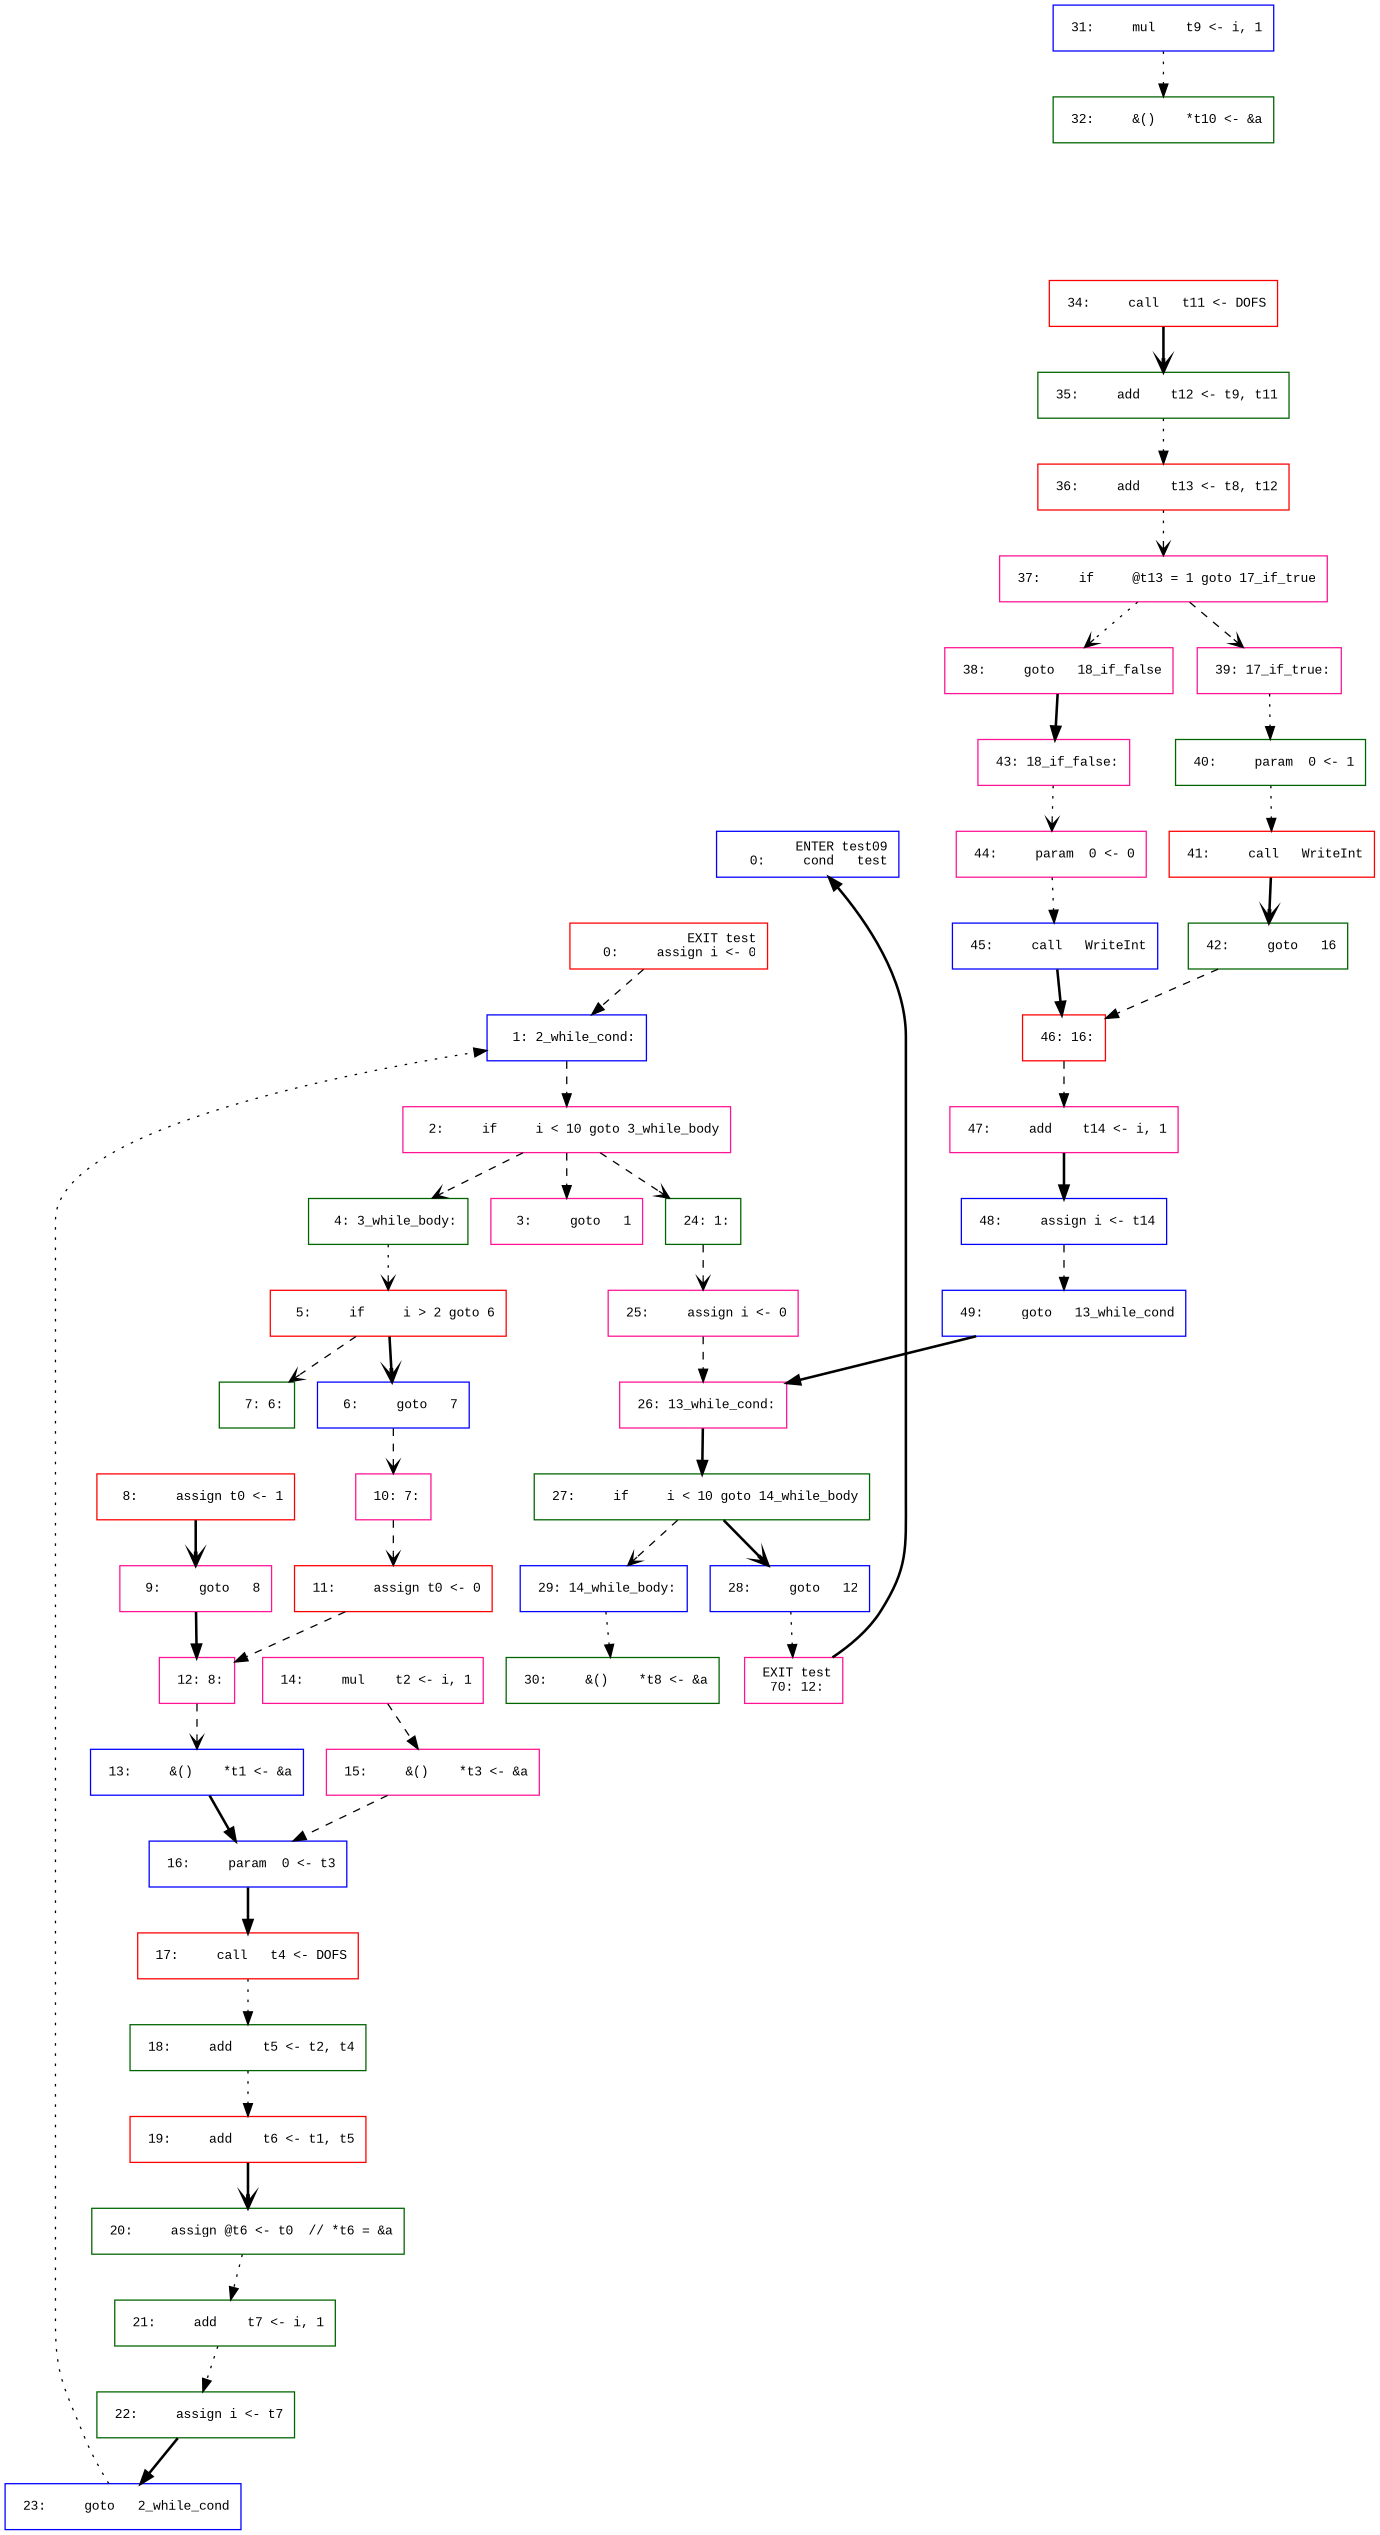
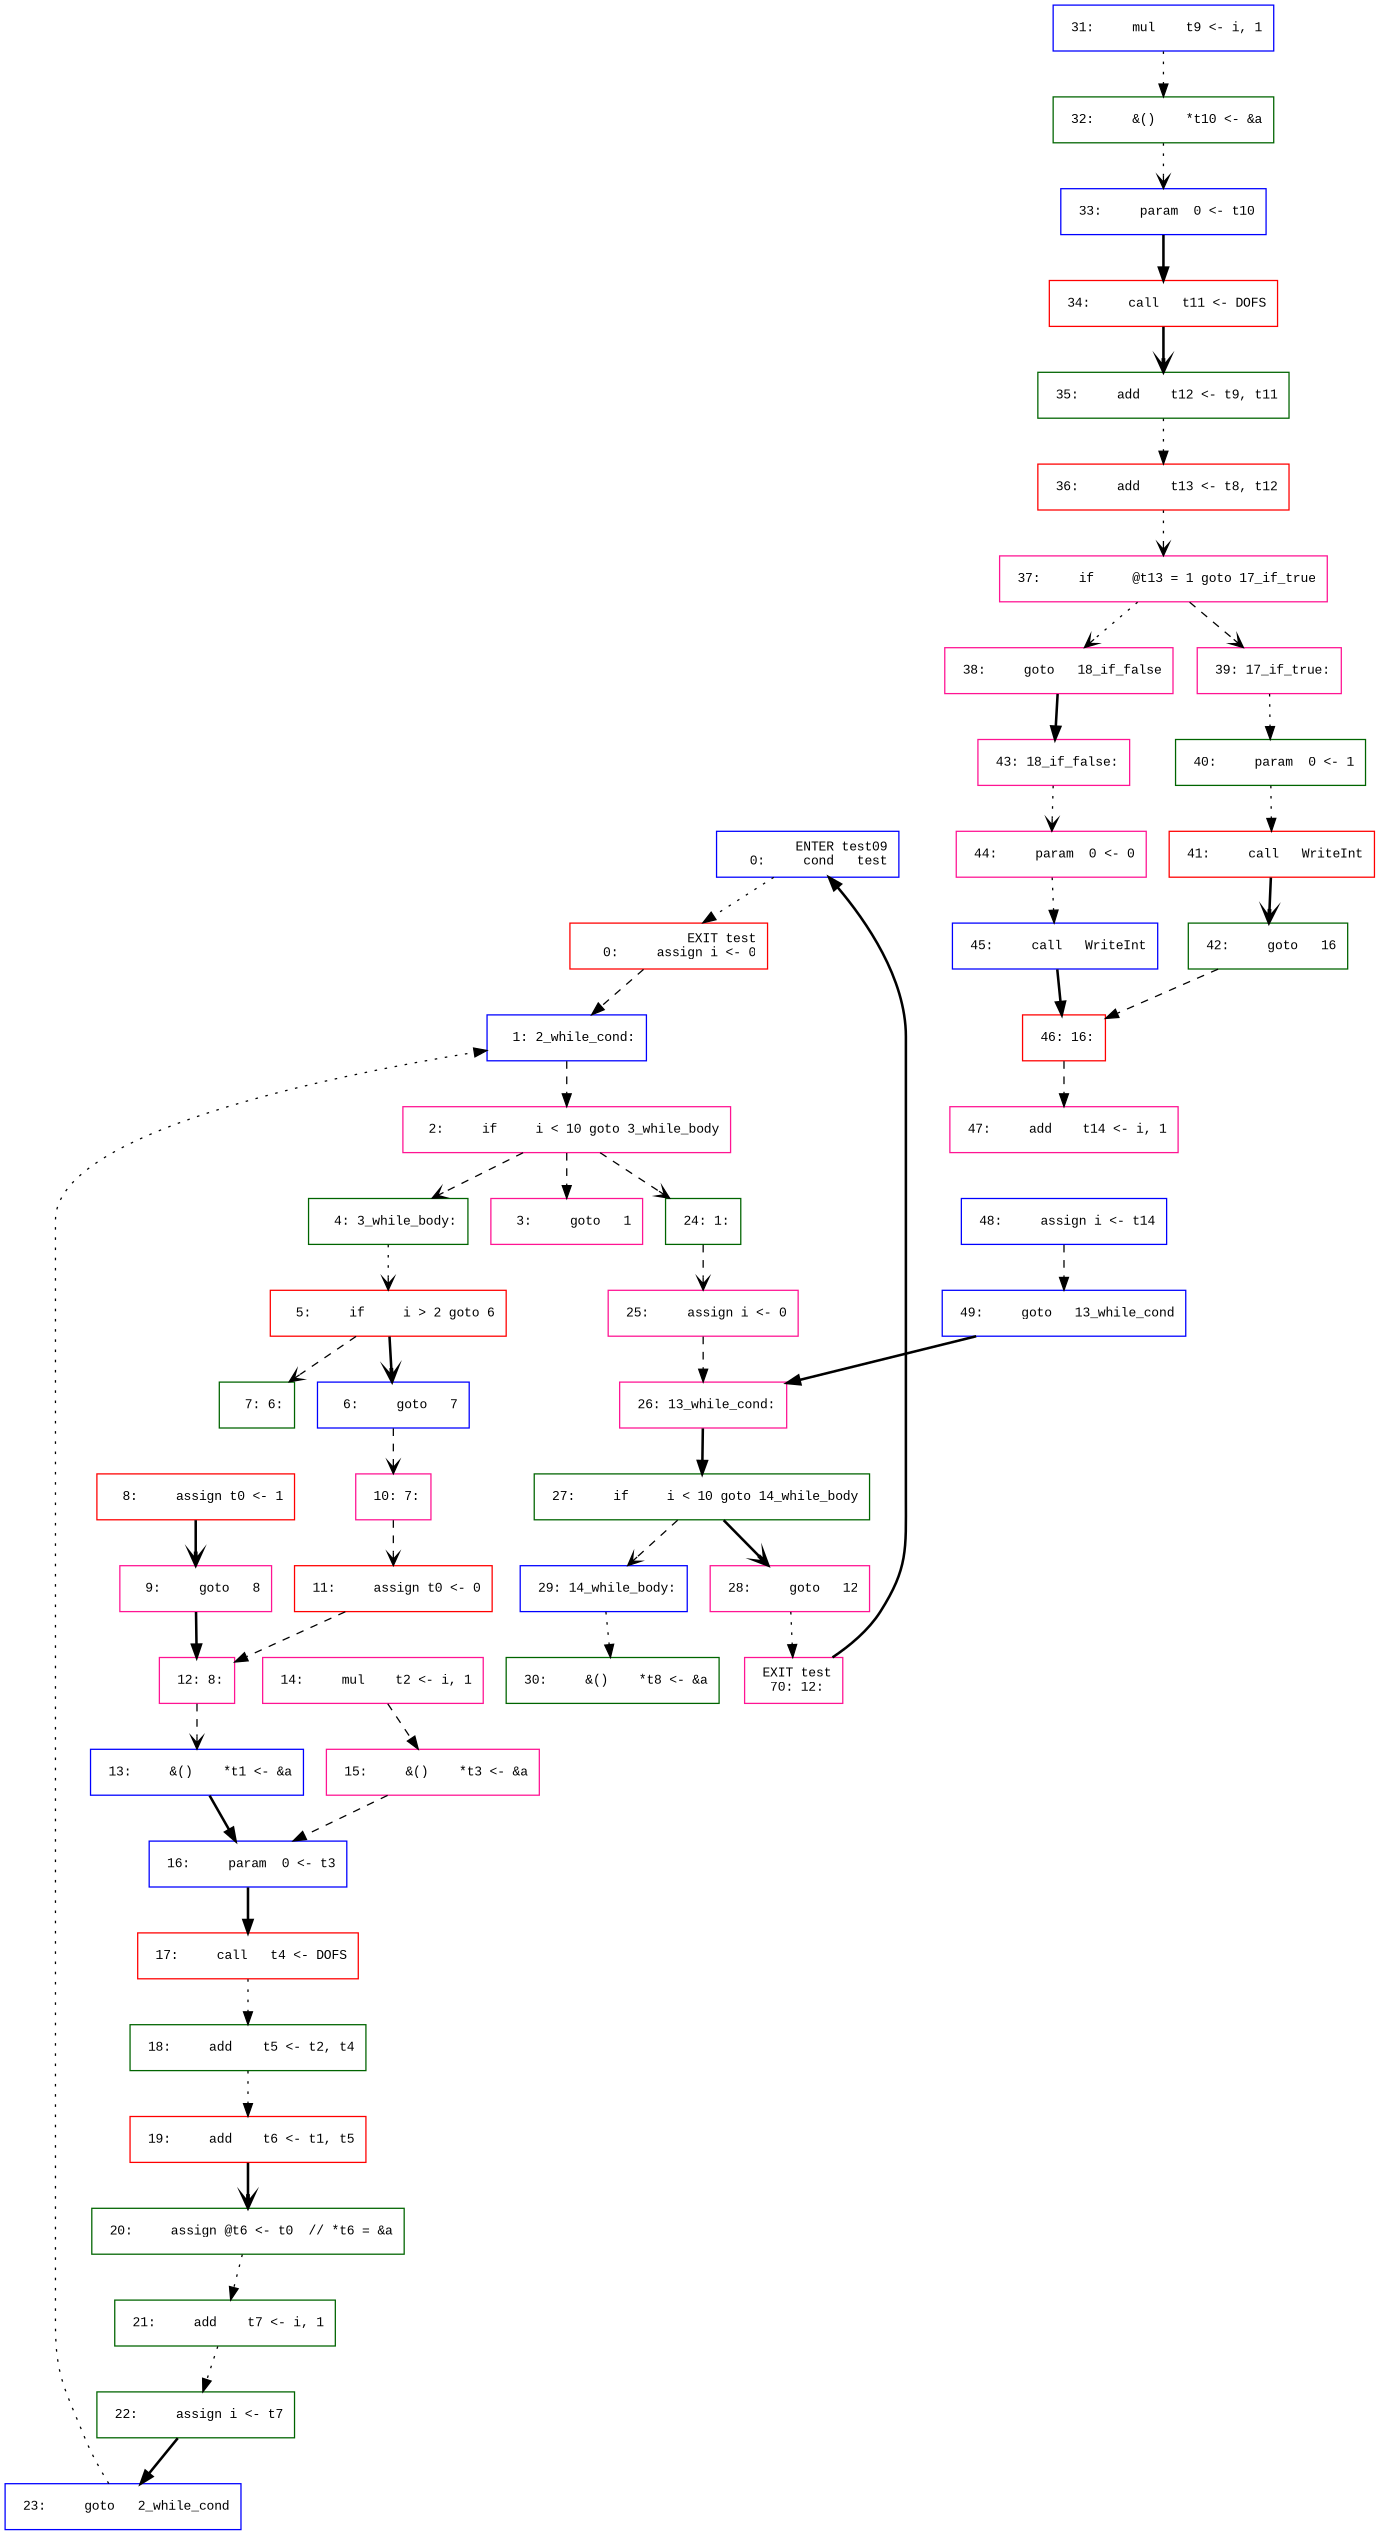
node "33:     param  0 <- t10": added
edge "ENTER test09 0:     cond   test" -> "EXIT test 0:     assign i <- 0": added
edge "47:     add    t14 <- i, 1" -> "48:     assign i <- t14": removed
node "28:     goto   12": color blue -> deeppink
